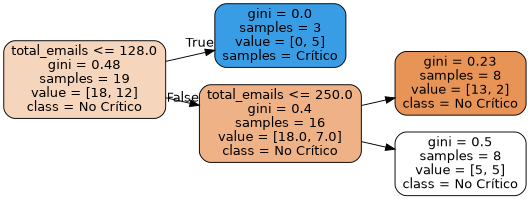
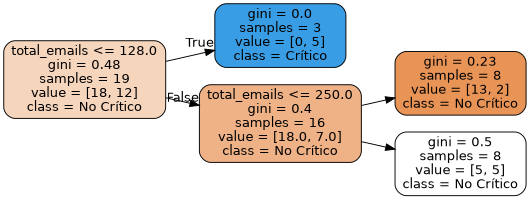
node "gini = 0.0 samples = 3 value = [0, 5] samples = Crítico": label "gini = 0.0 samples = 3 value = [0, 5] samples = Crítico" -> "gini = 0.0 samples = 3 value = [0, 5] class = Crítico"
